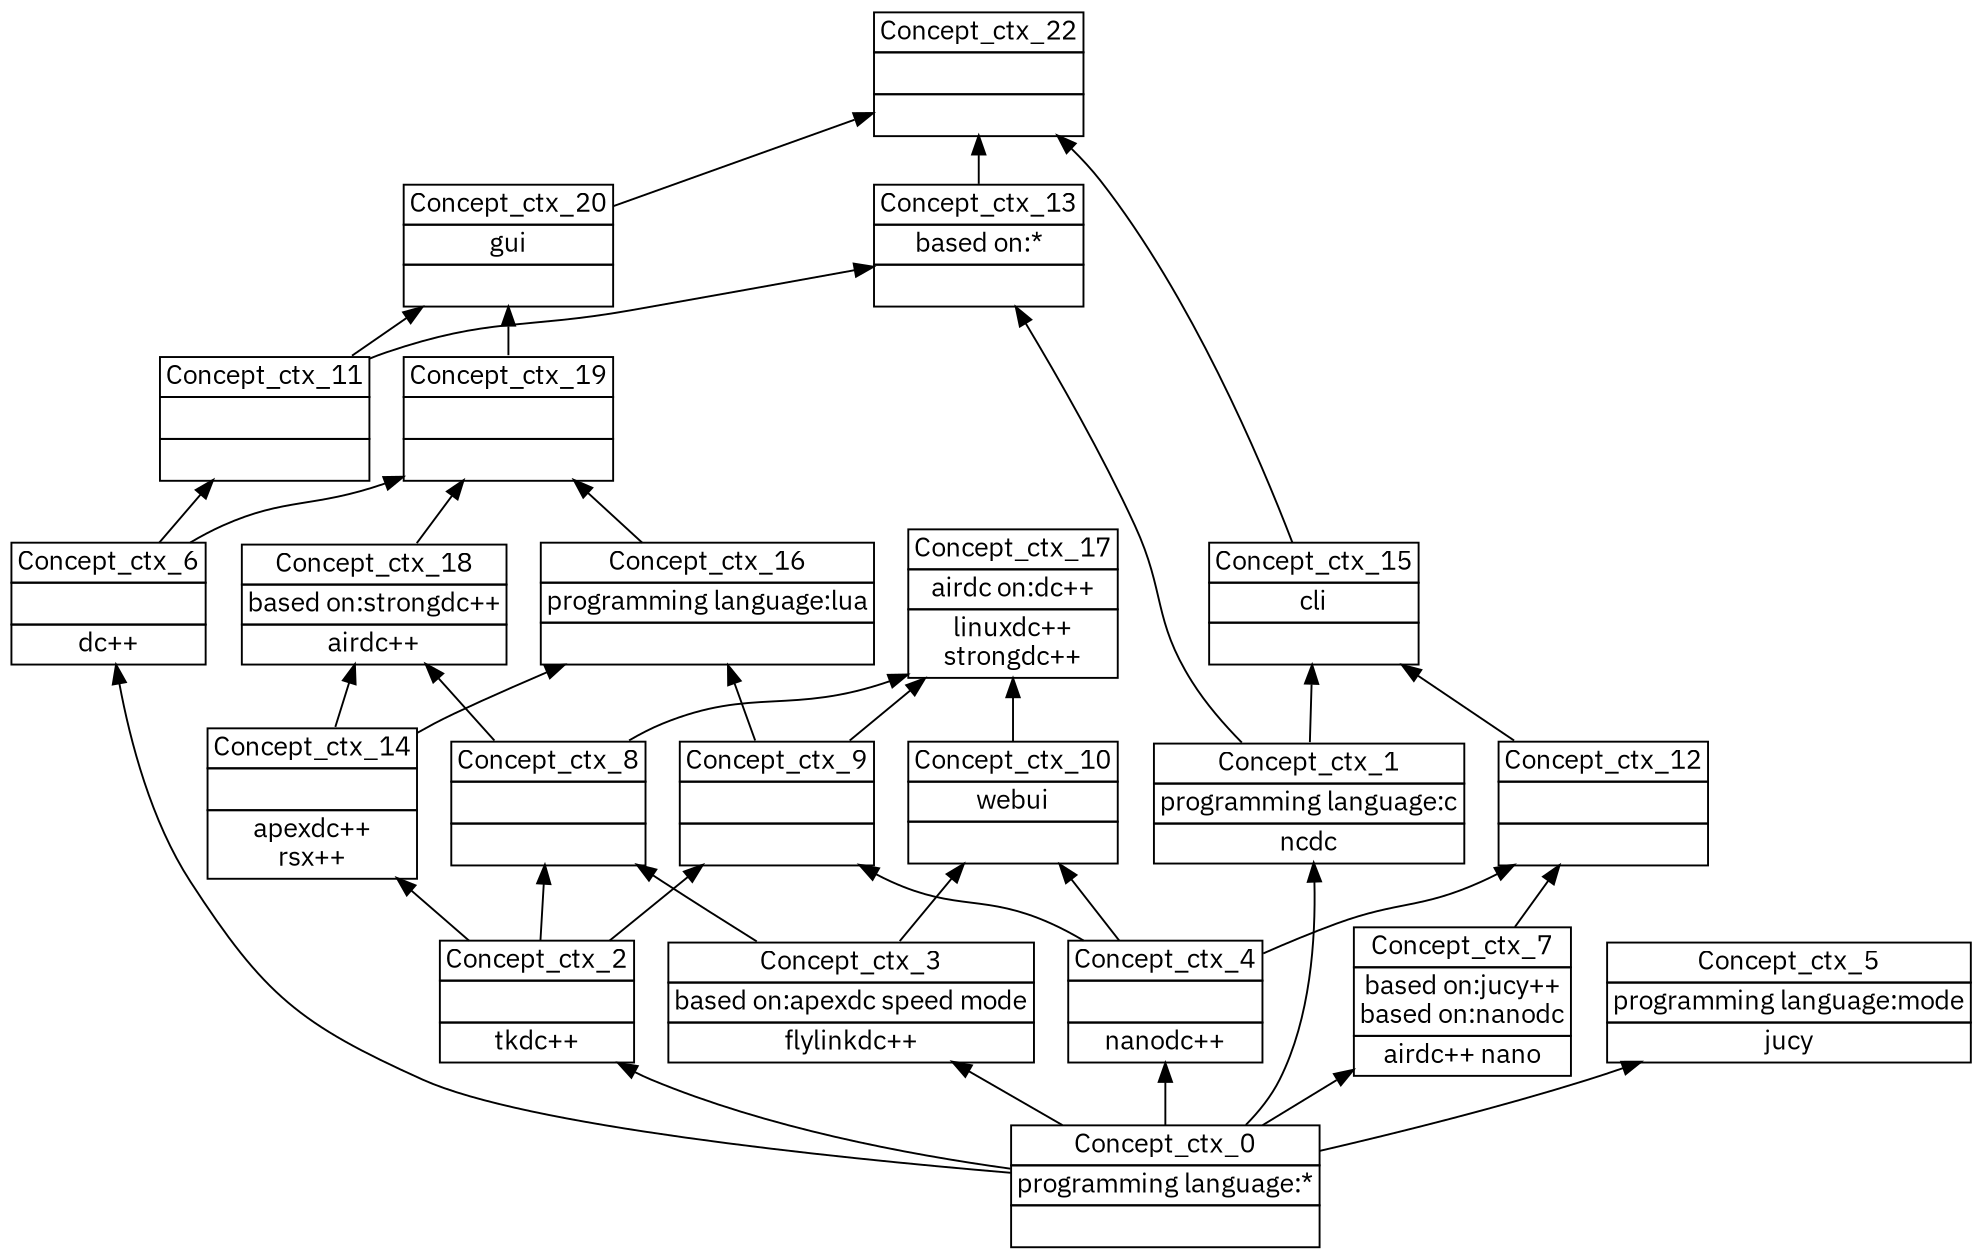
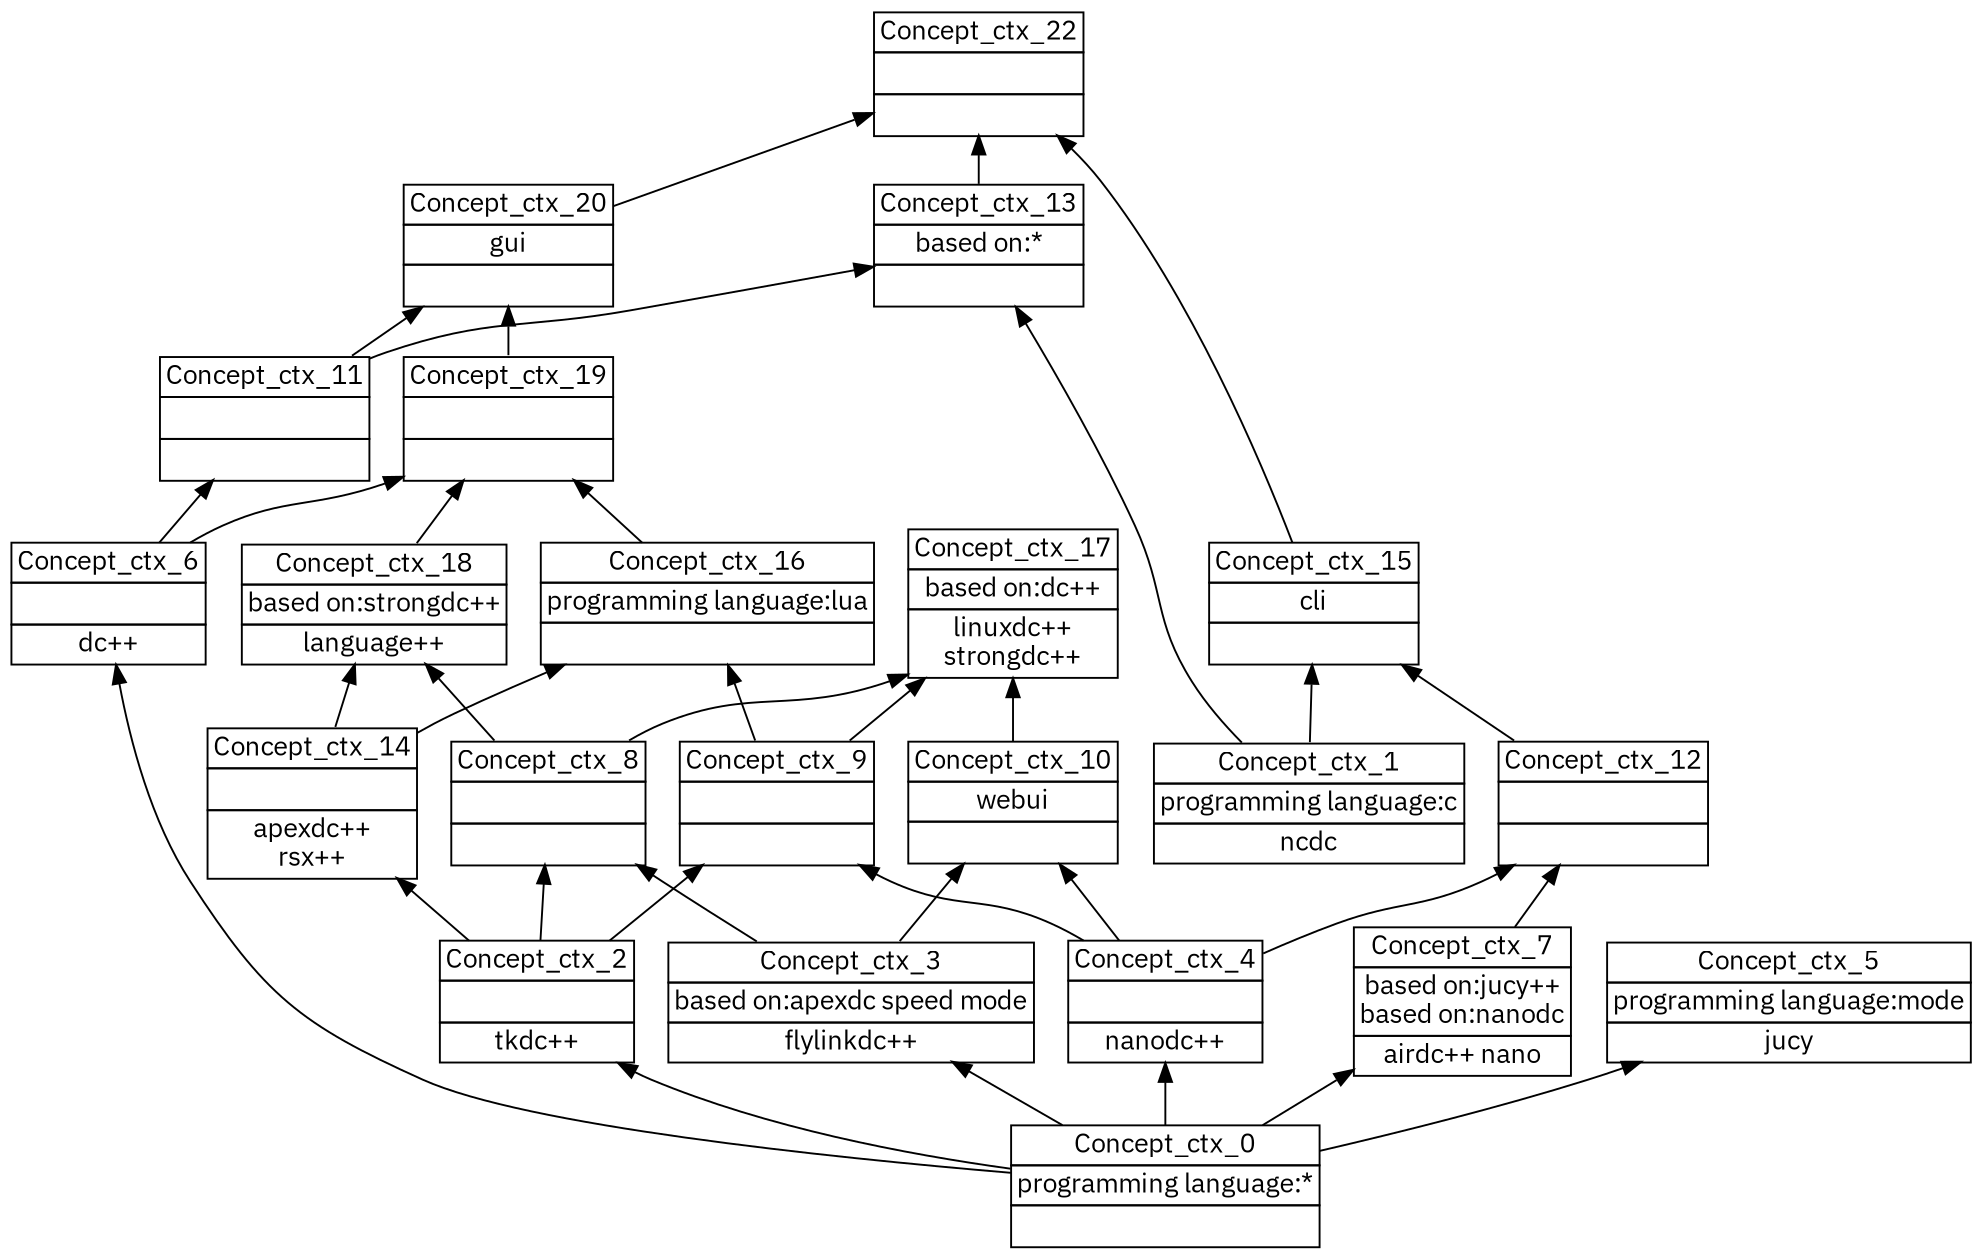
node "Concept_ctx_17": text "airdc on:dc++" -> "based on:dc++"
node "Concept_ctx_18": text "airdc++" -> "language++"
edge "Concept_ctx_0" -> "Concept_ctx_1": removed
